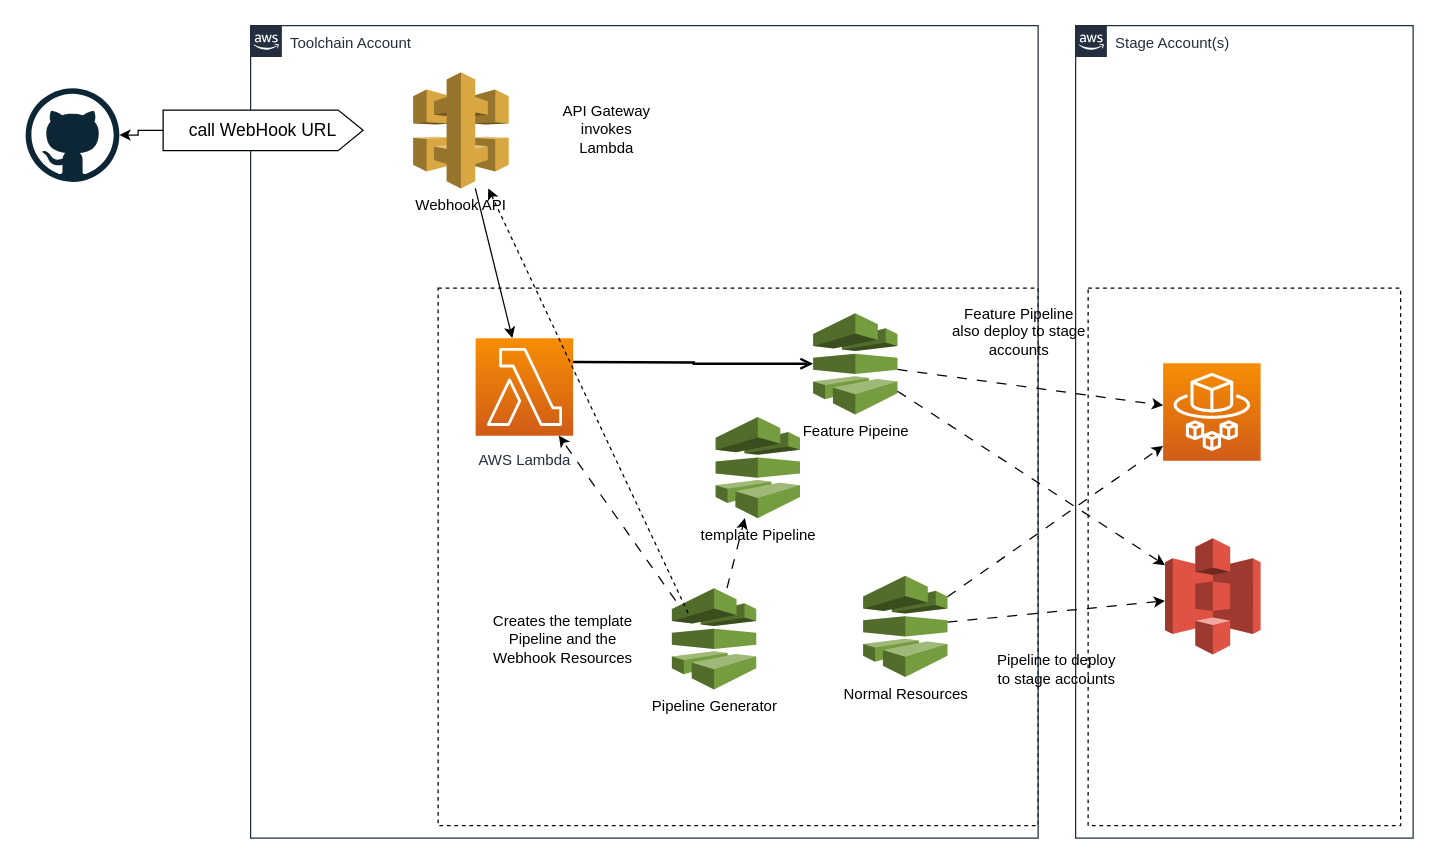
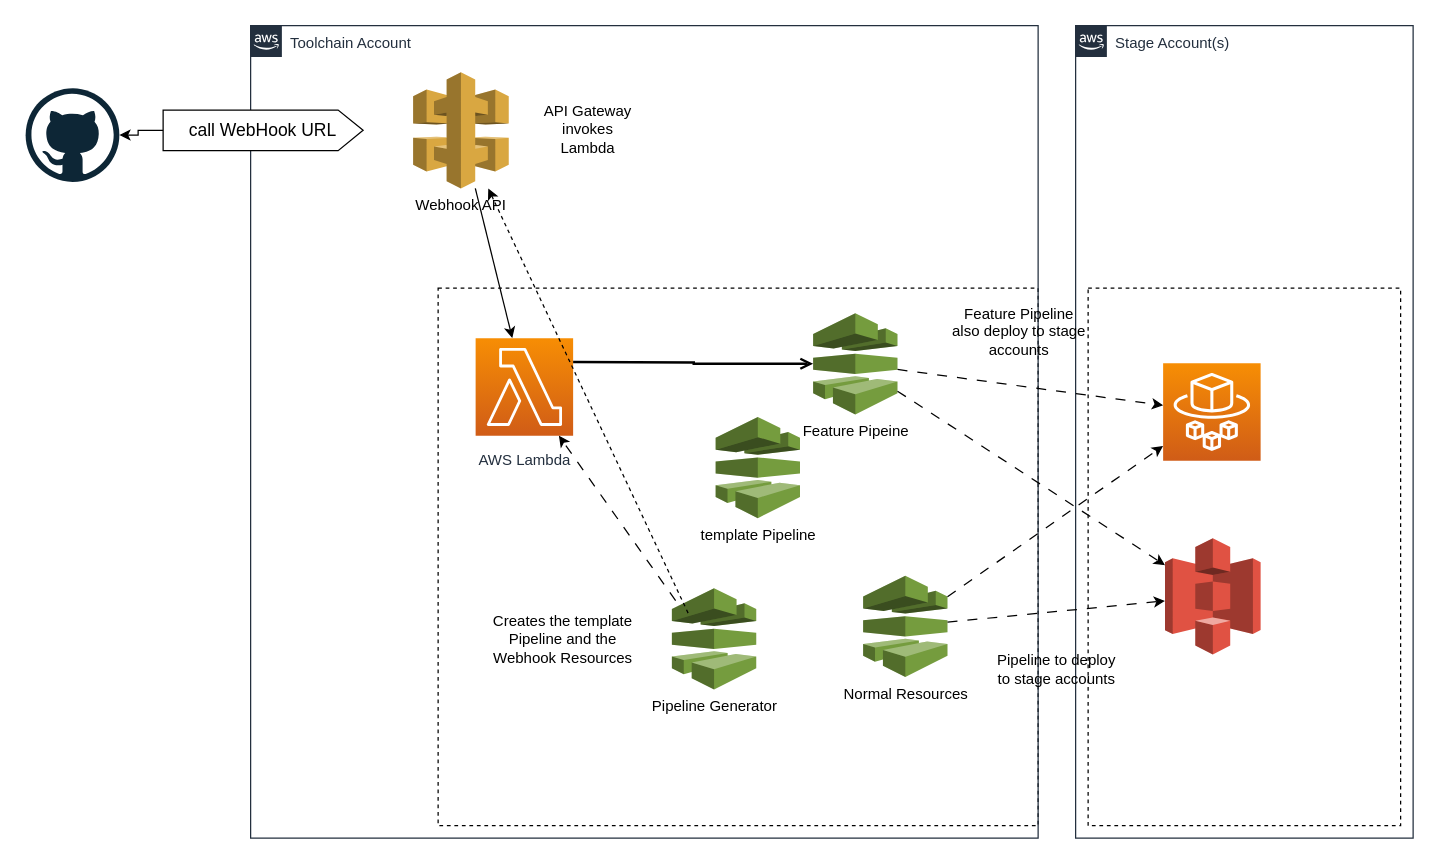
node "API Gateway invokes Lambda": moved (607, 129) -> (588, 129)
edge "Pipeline Generator" -> "template Pipeline": removed
